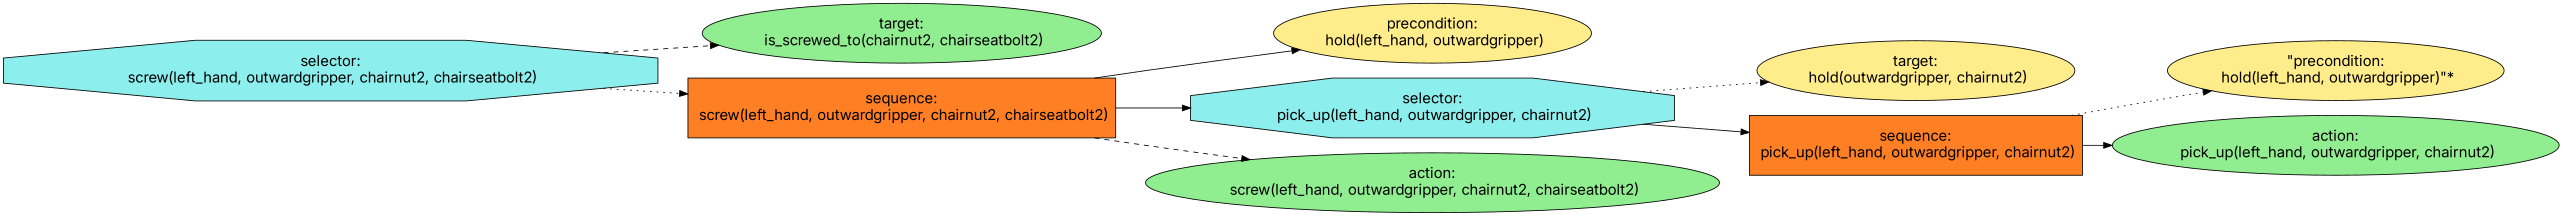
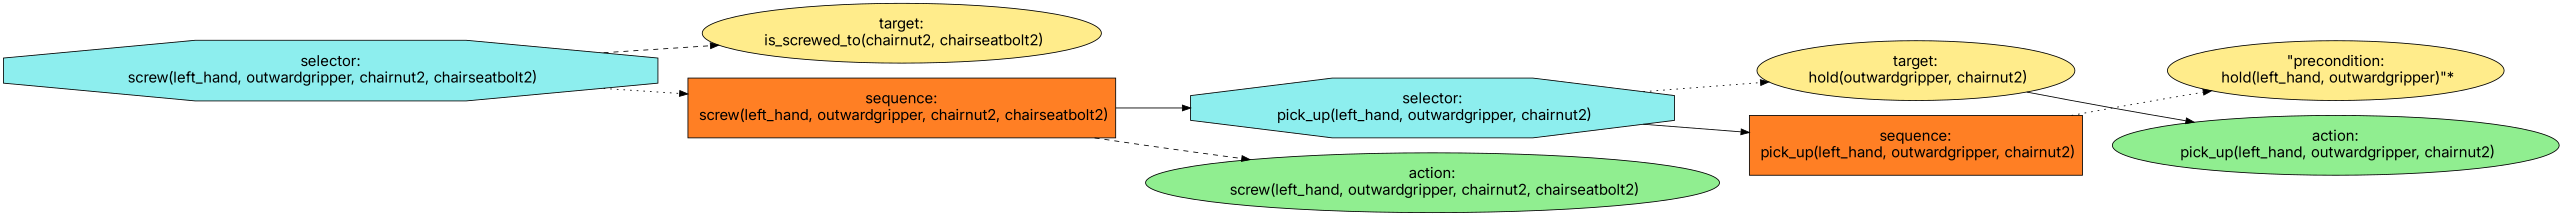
node "target: is_screwed_to(chairnut2, chairseatbolt2)": fillcolor lightgreen -> lightgoldenrod1
node "precondition: hold(left_hand, outwardgripper)": removed
edge "sequence: pick_up(left_hand, outwardgripper, chairnut2)" -> "action: pick_up(left_hand, outwardgripper, chairnut2)": now "target: hold(outwardgripper, chairnut2)" -> "action: pick_up(left_hand, outwardgripper, chairnut2)"
